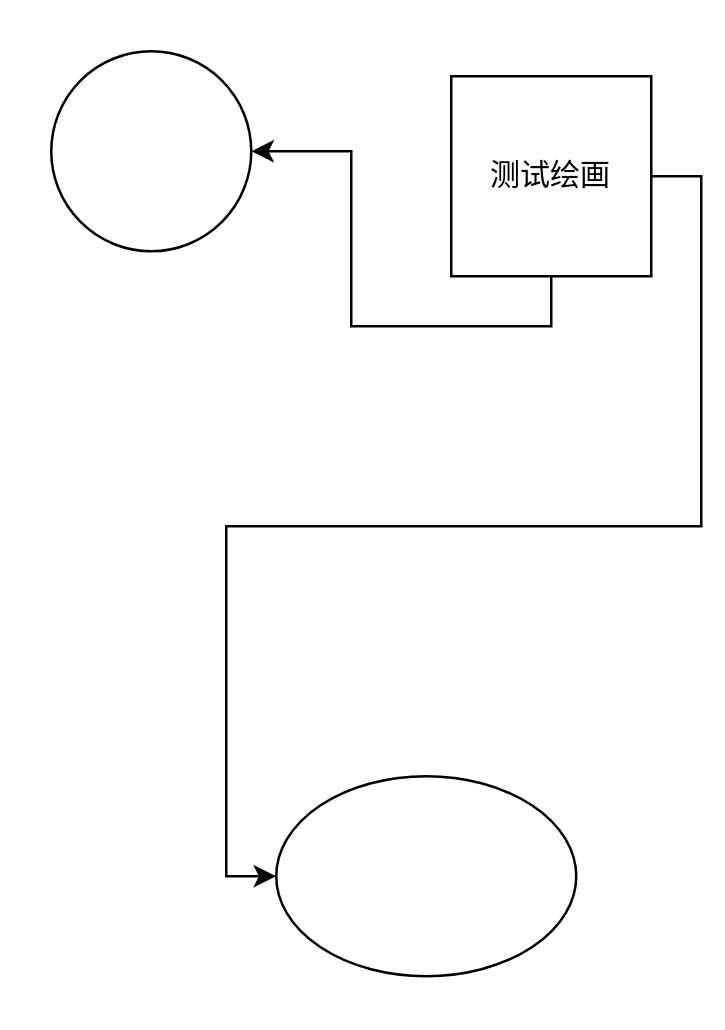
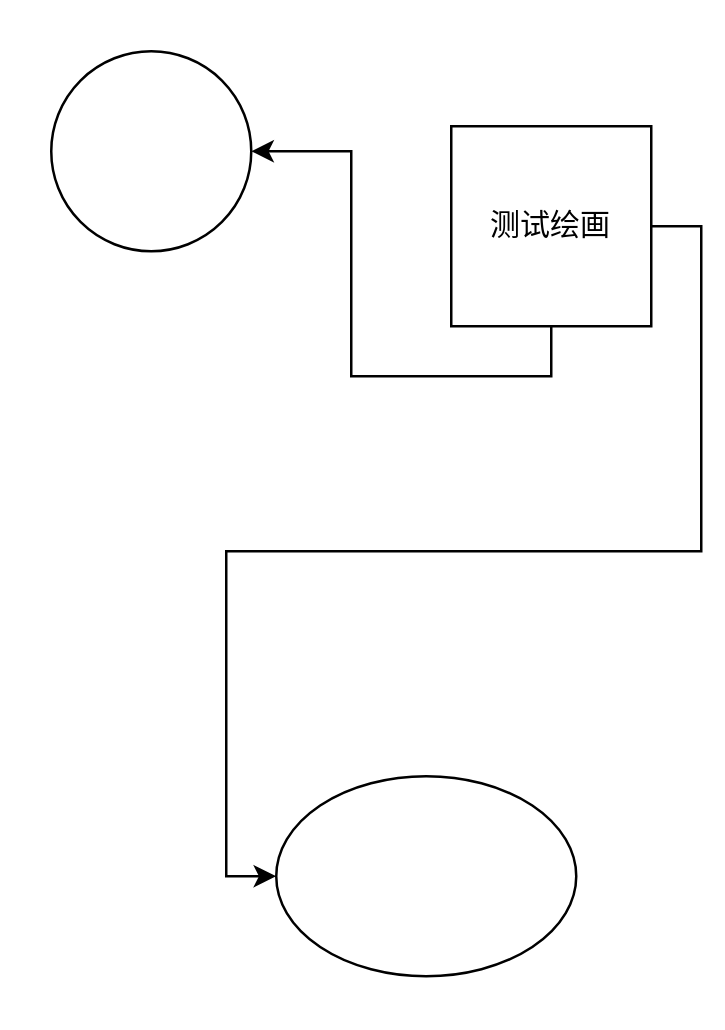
node "测试绘画": moved (551, 176) -> (551, 226)
